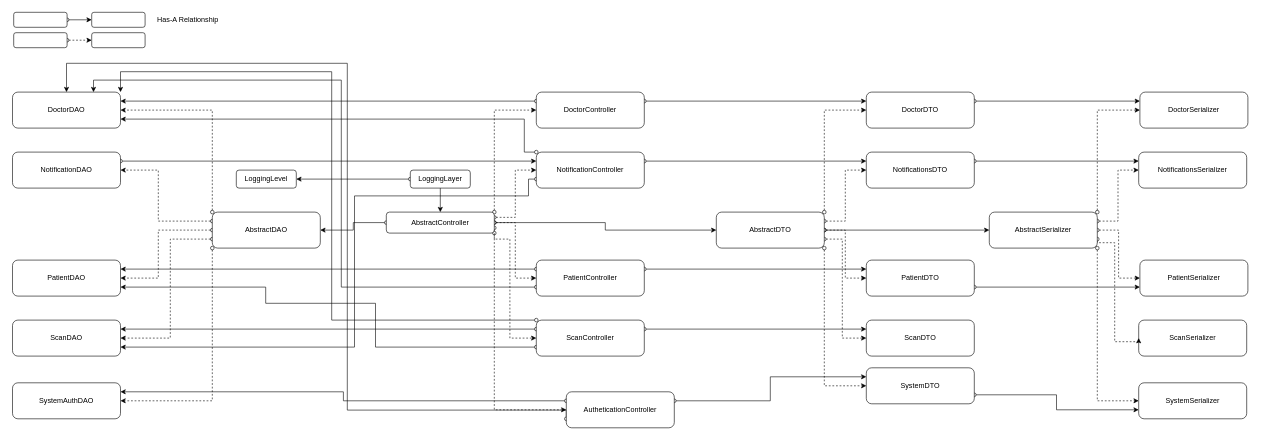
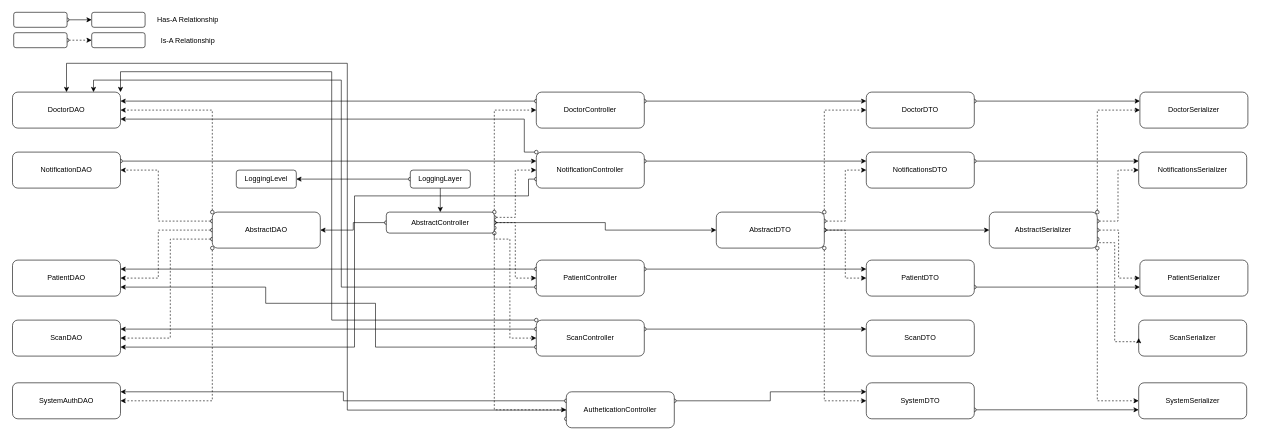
node "Is-A Relationship": added
edge "AbstractDTO" -- "ScanDTO": removed
node "SystemDTO": moved (920, 386) -> (920, 401)
